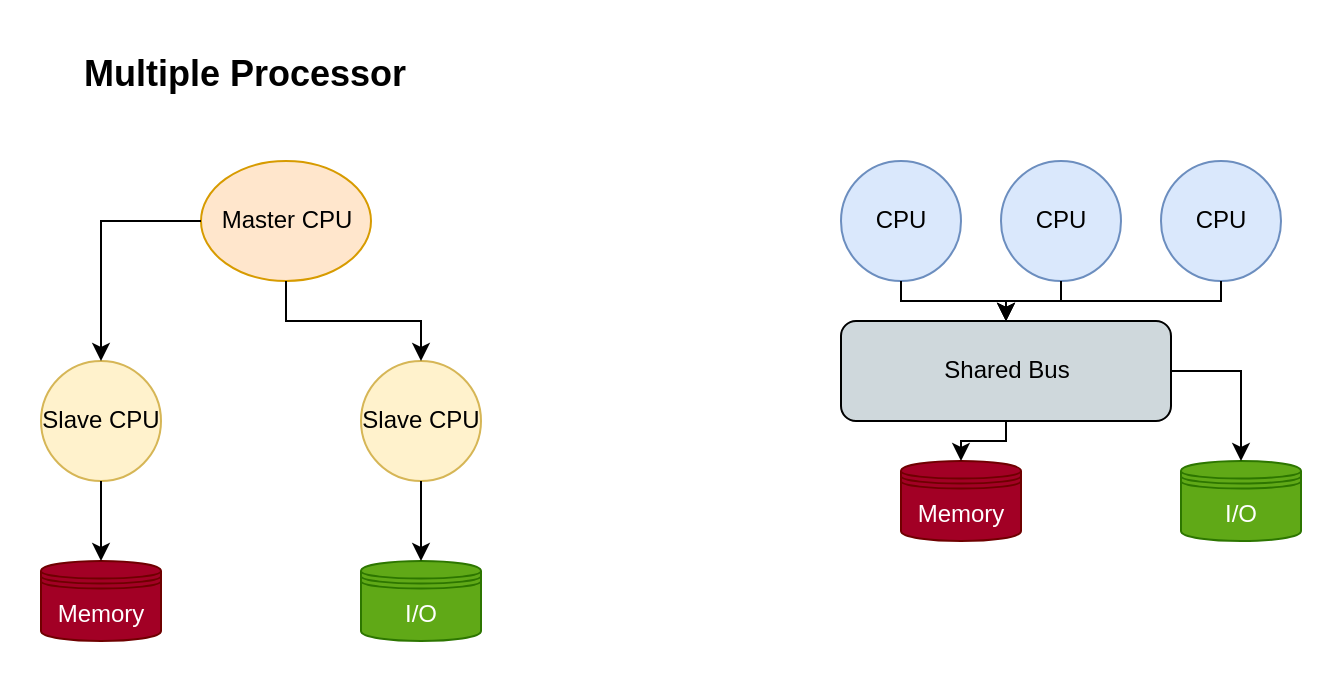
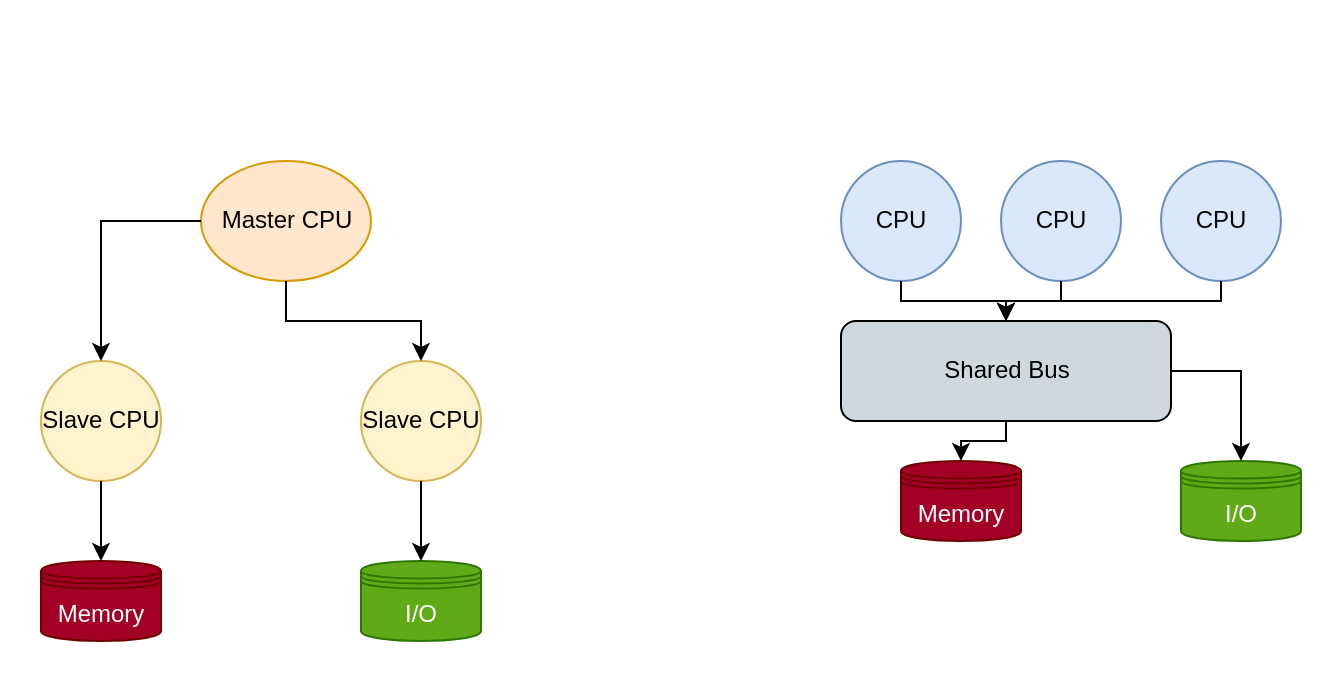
node "Multiple Processor": removed
